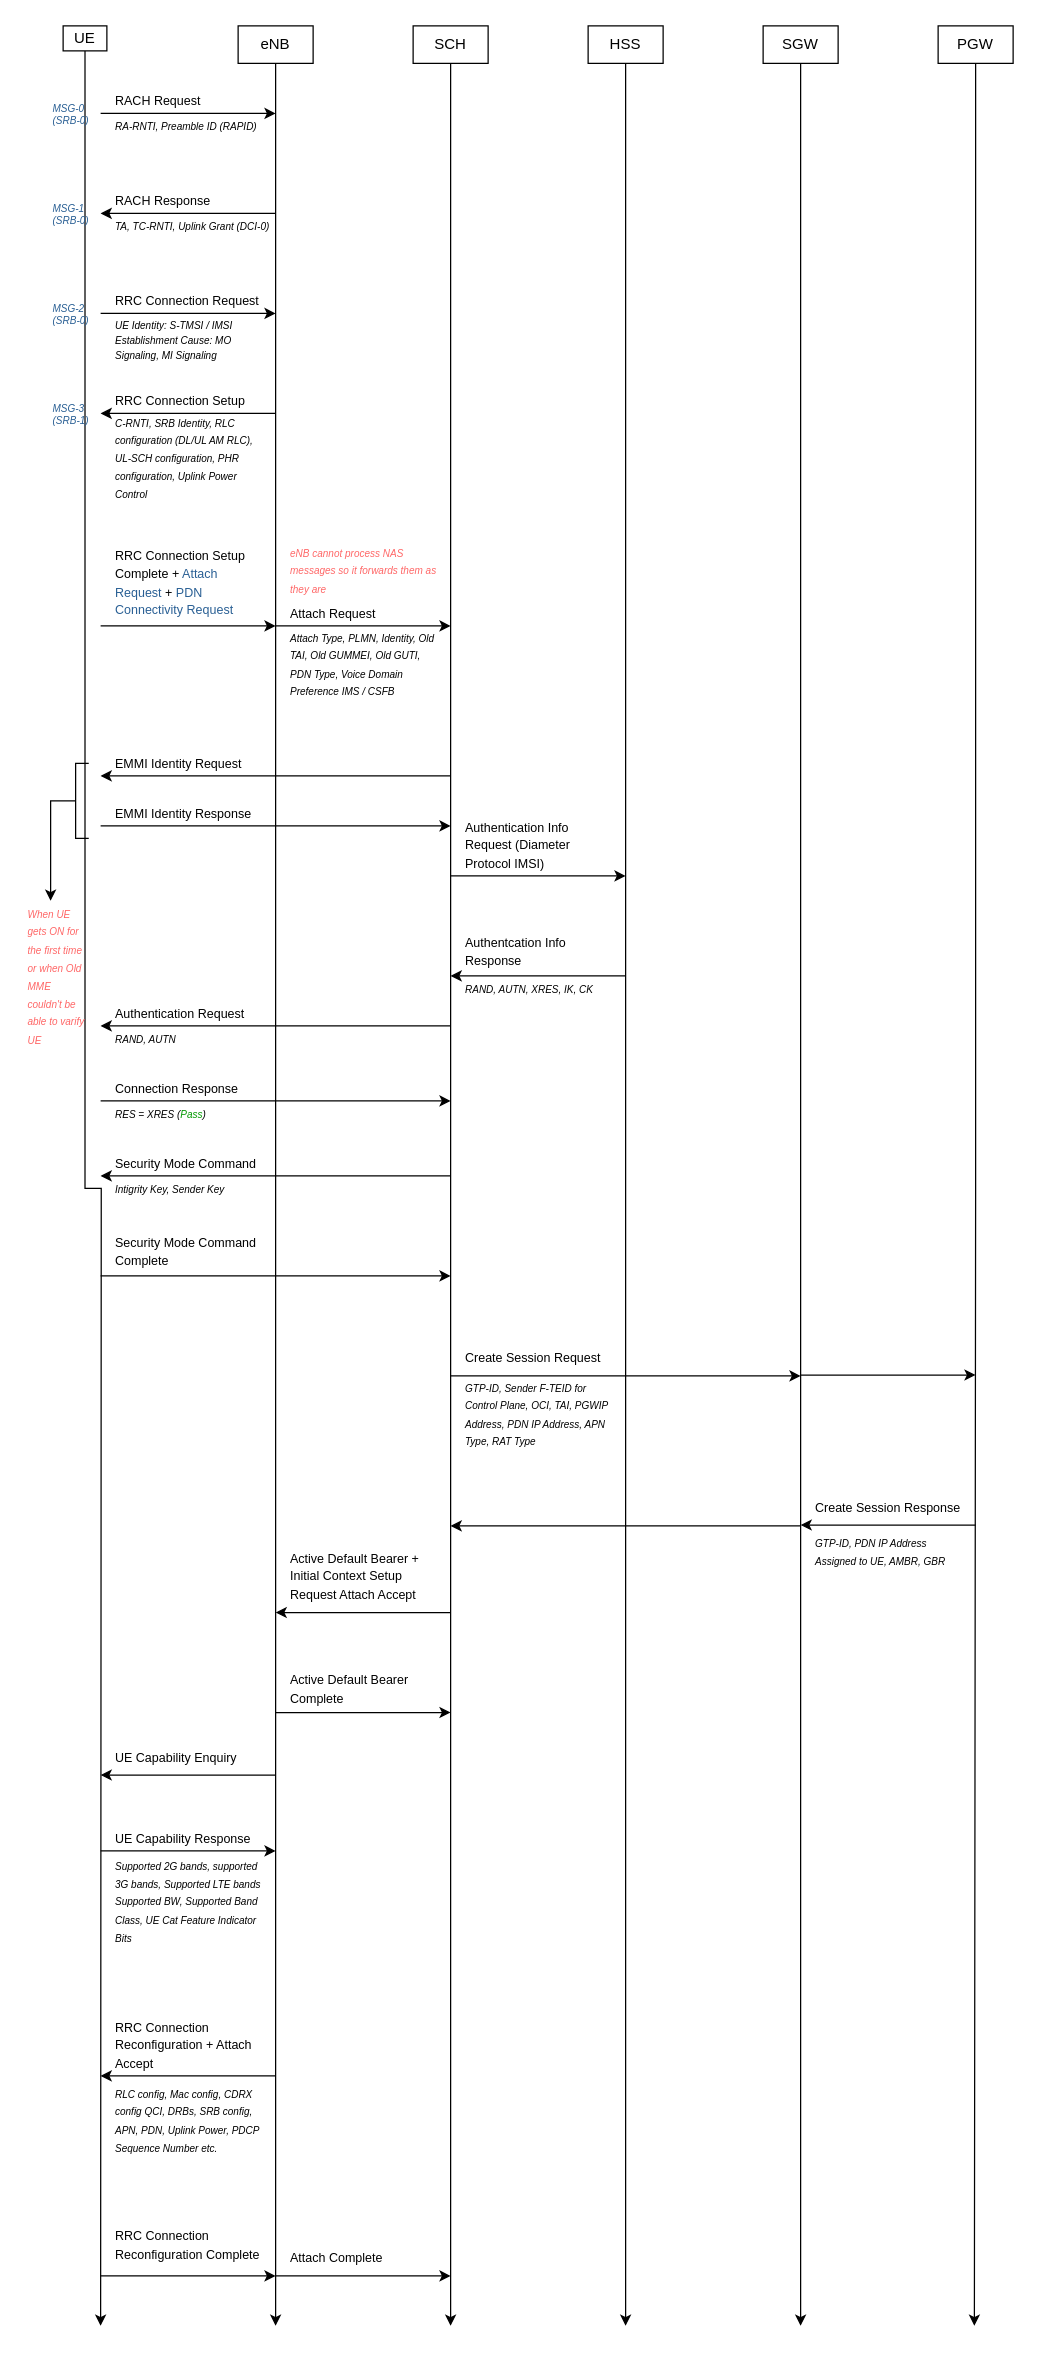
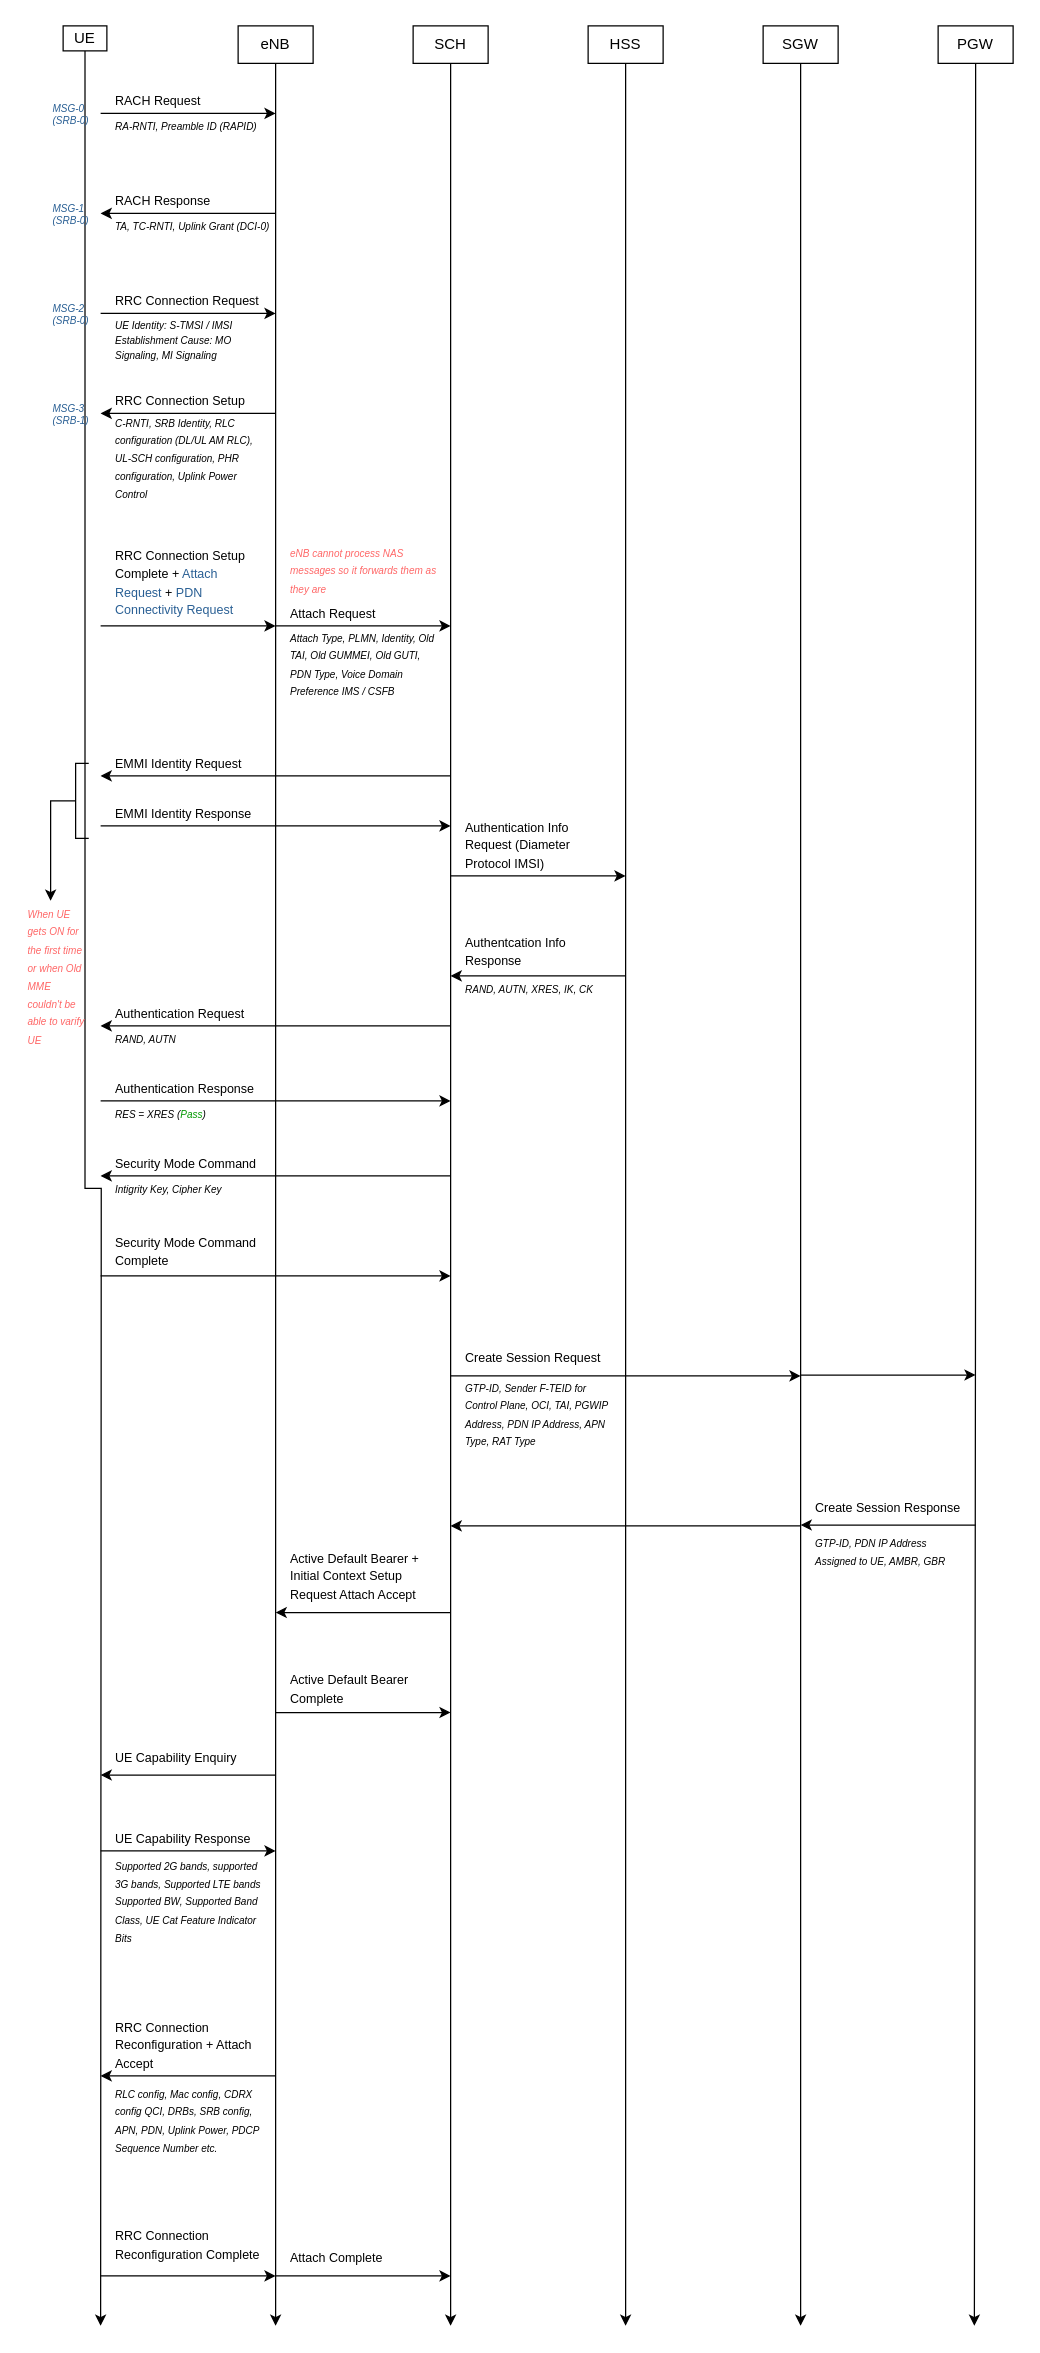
node "Connection Response": label "Connection Response" -> "Authentication Response"
node "Intigrity Key, Sender Key": label "Intigrity Key, Sender Key" -> "Intigrity Key, Cipher Key"
